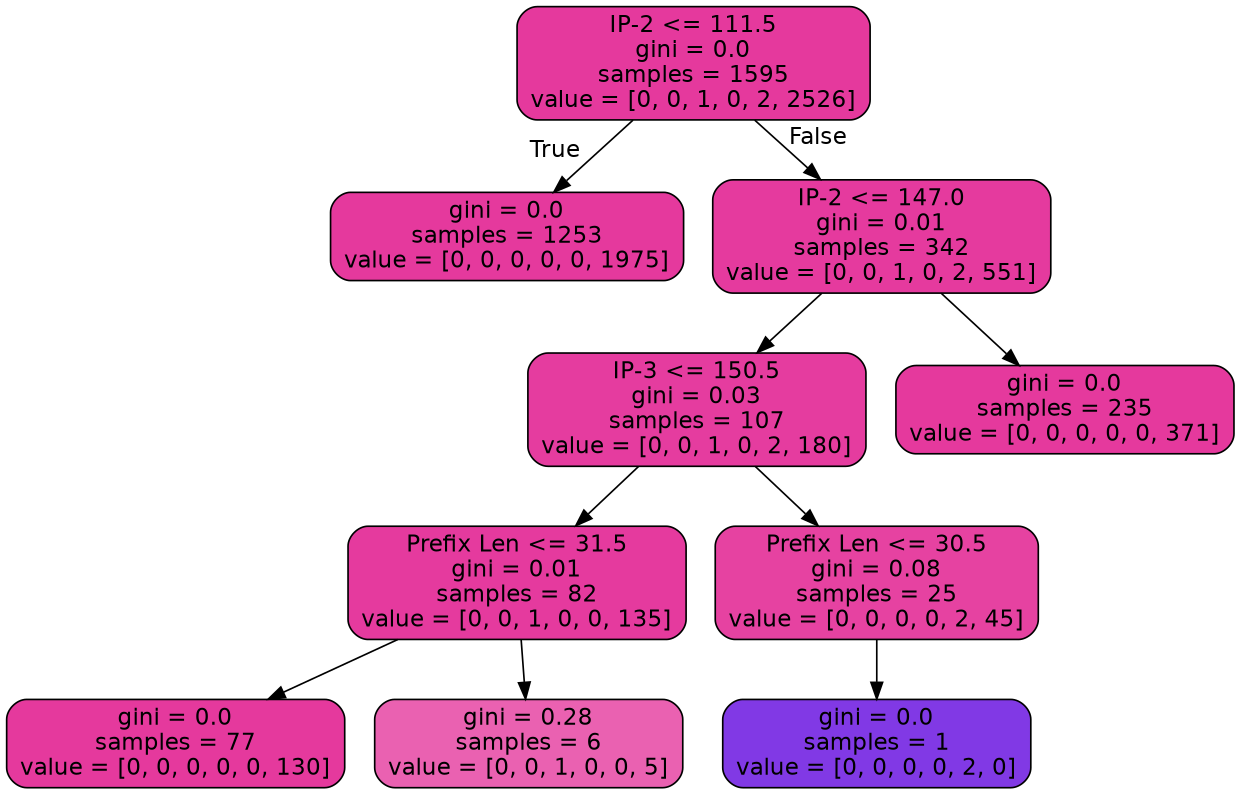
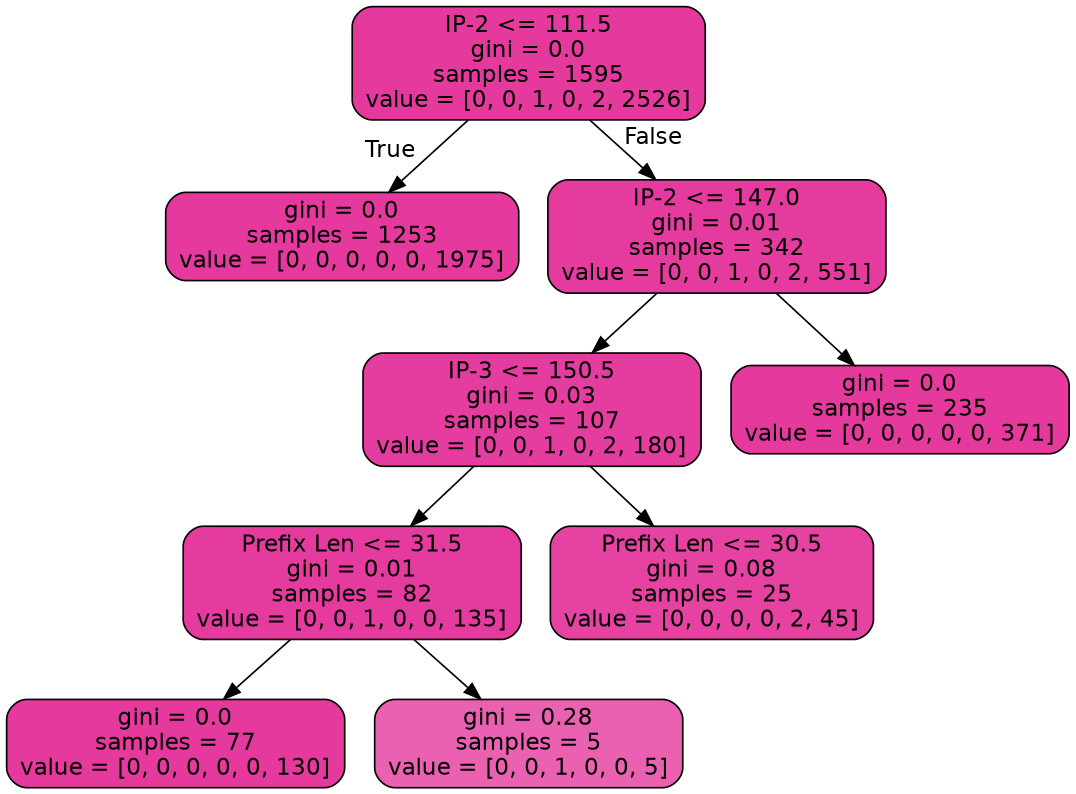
node "gini = 0.28 samples = 6 value = [0, 0, 1, 0, 0, 5]": label "gini = 0.28 samples = 6 value = [0, 0, 1, 0, 0, 5]" -> "gini = 0.28 samples = 5 value = [0, 0, 1, 0, 0, 5]"
node "gini = 0.0 samples = 1 value = [0, 0, 0, 0, 2, 0]": removed
